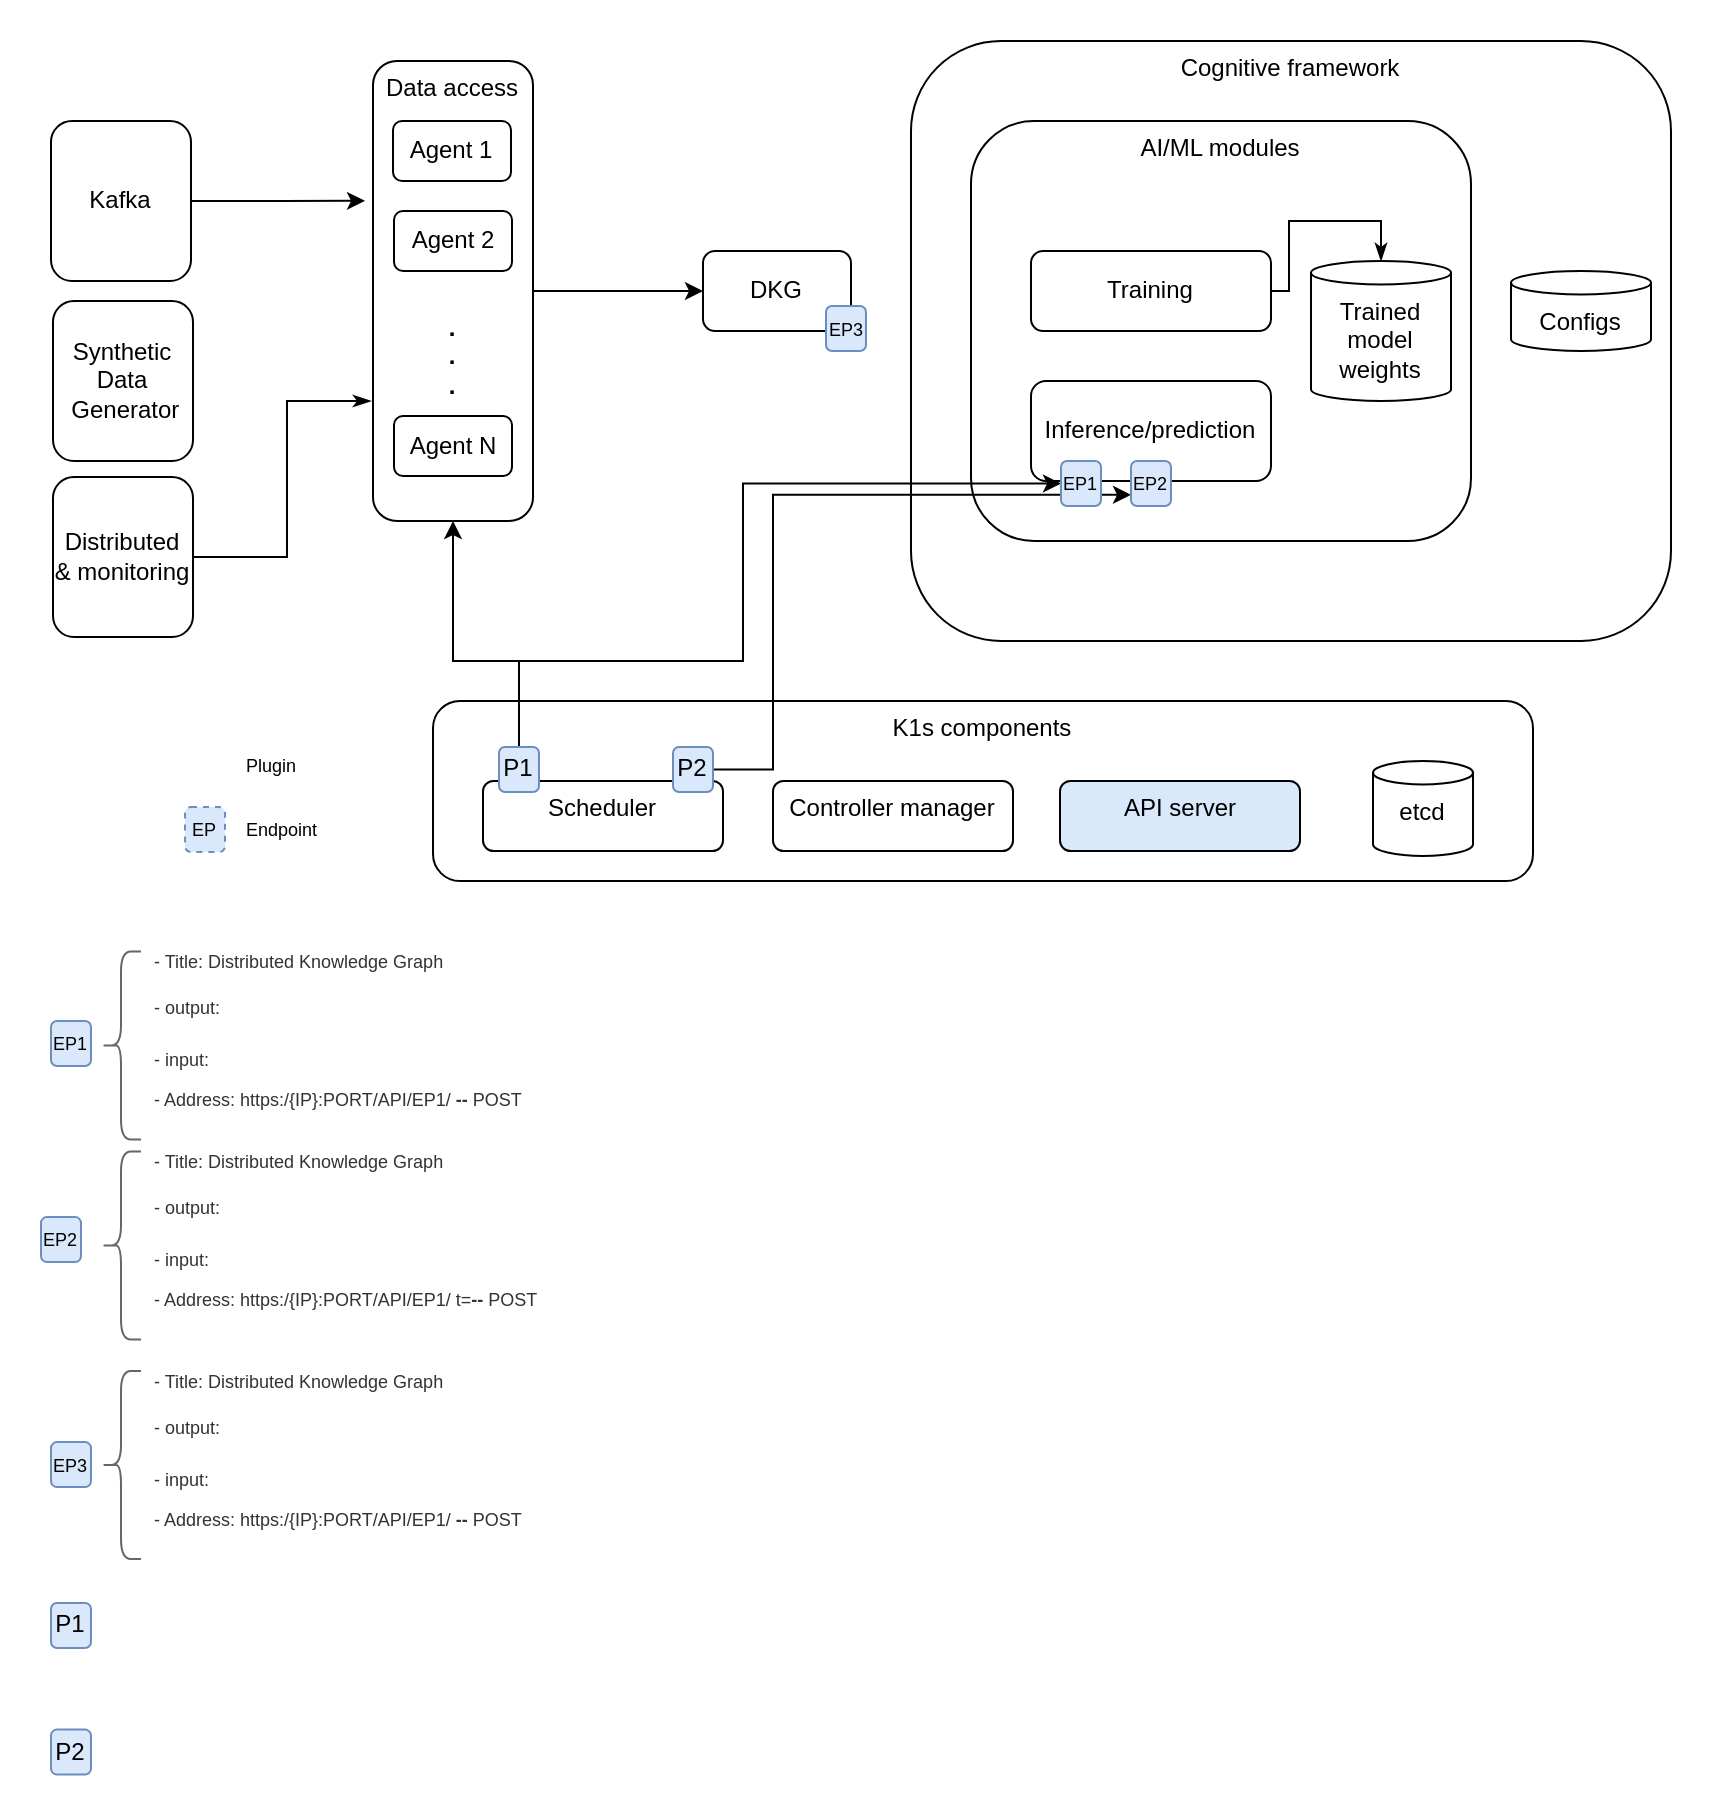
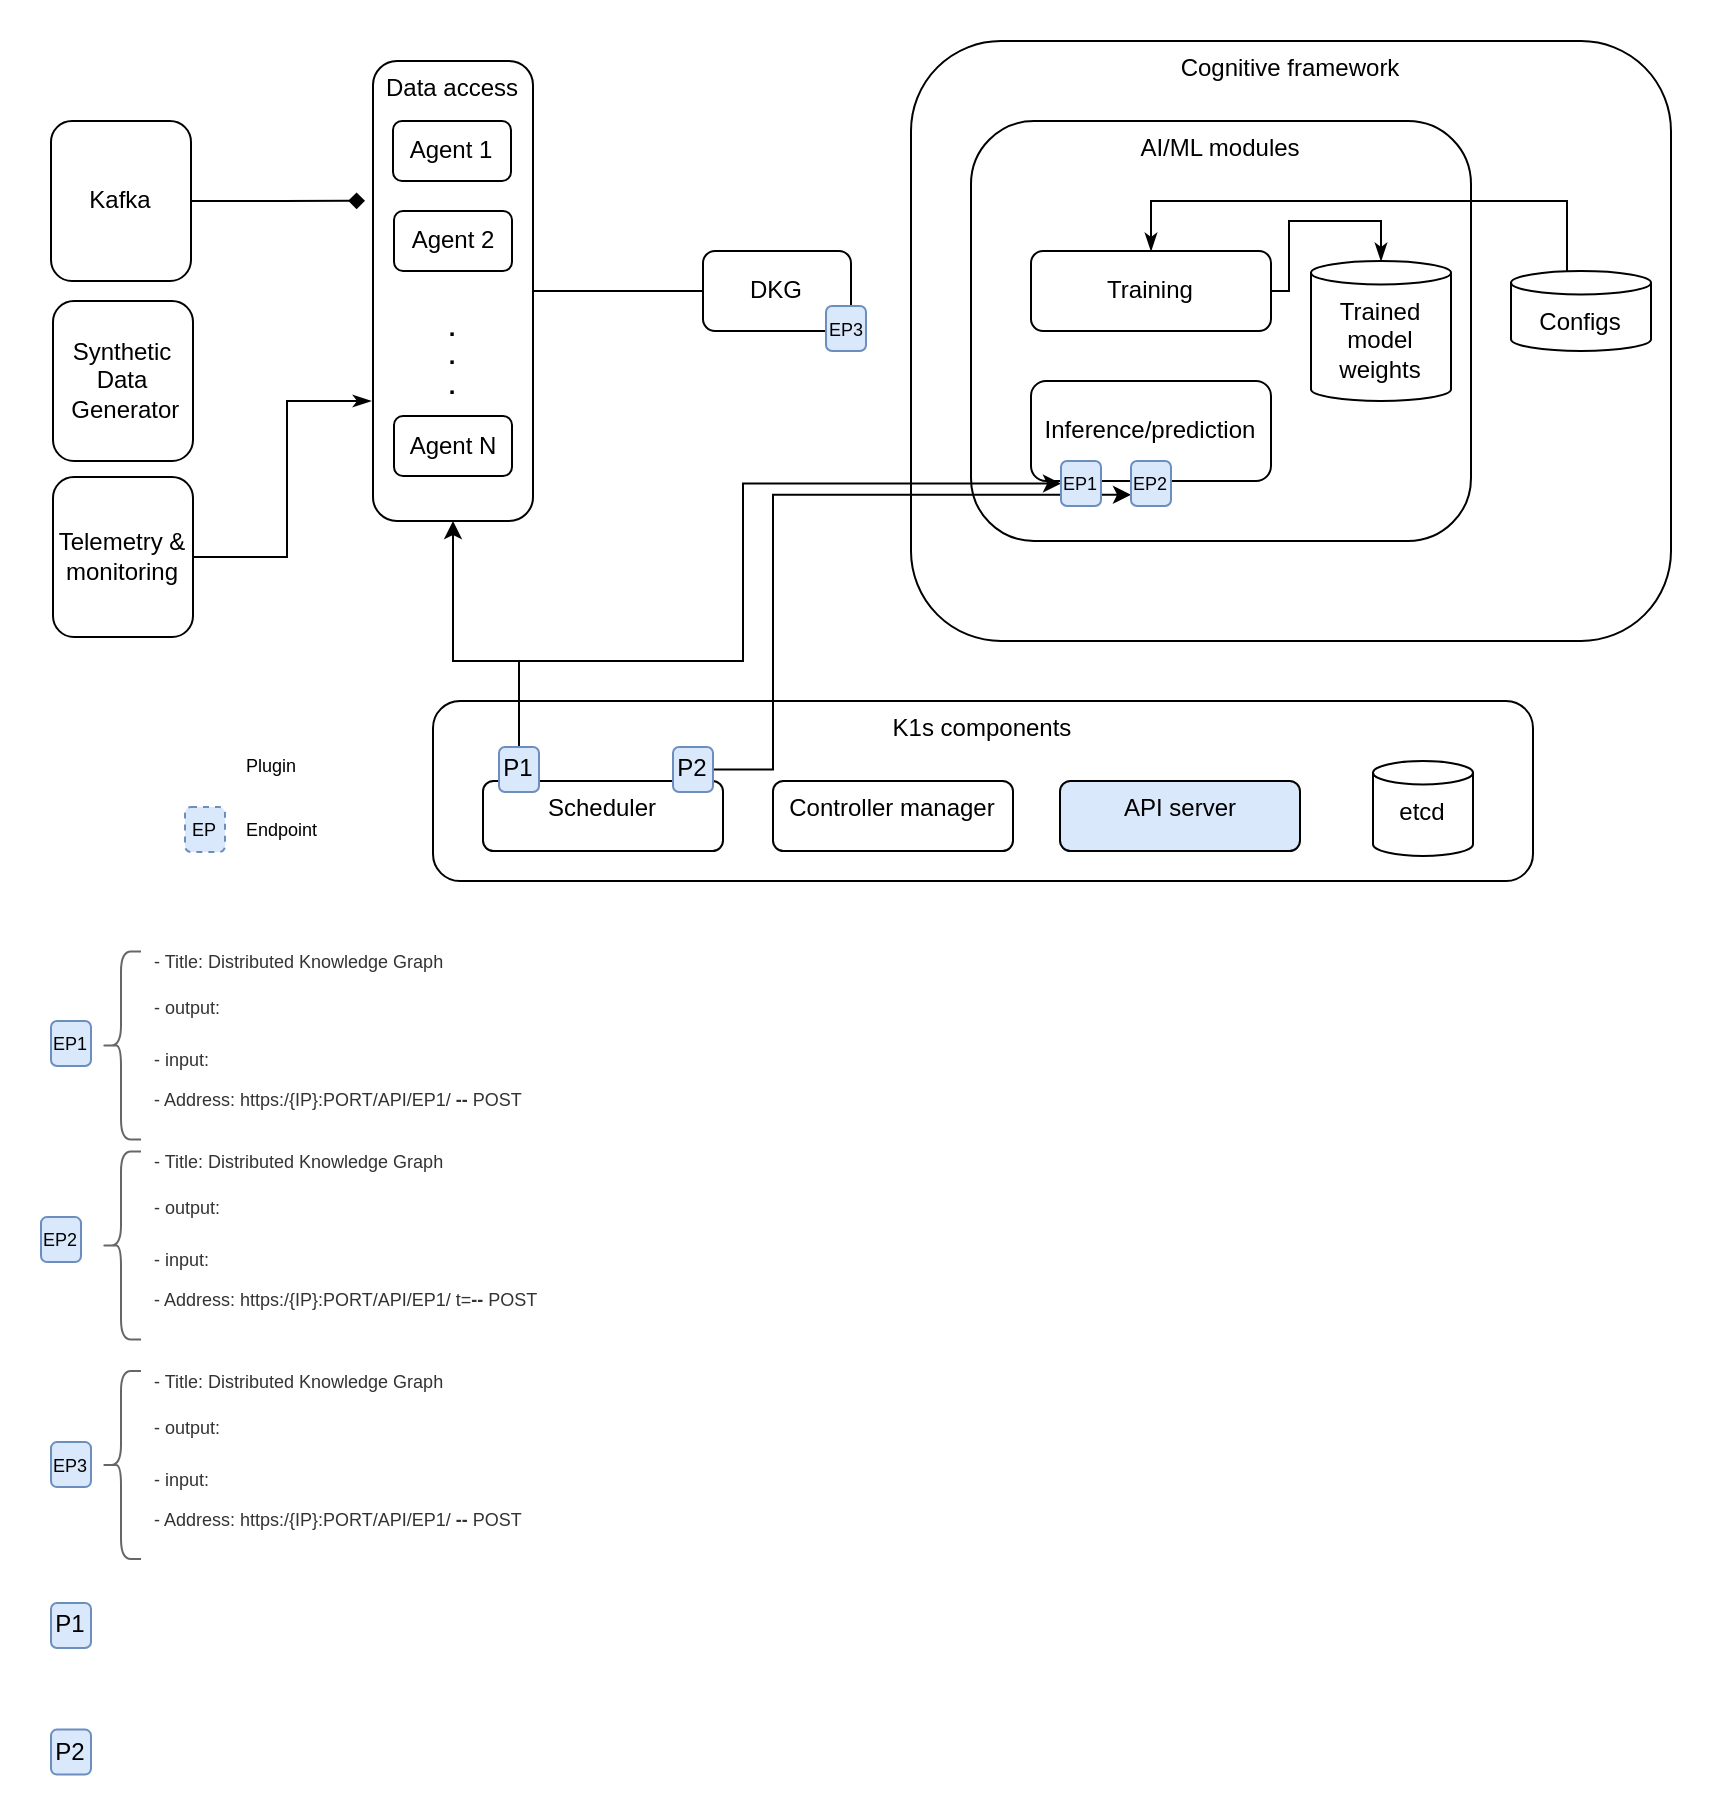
edge "Kafka" -> "Data access": arrowhead classic -> diamond
edge "Configs" -> "Training": added
edge "Data access" -> "DKG": arrowhead classic -> none
node "Distributed & monitoring": label "Distributed & monitoring" -> "Telemetry & monitoring"
